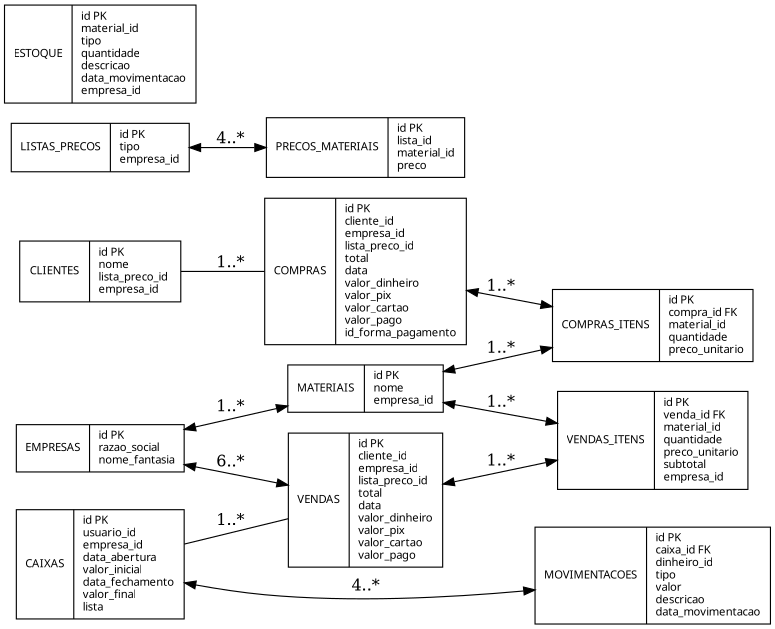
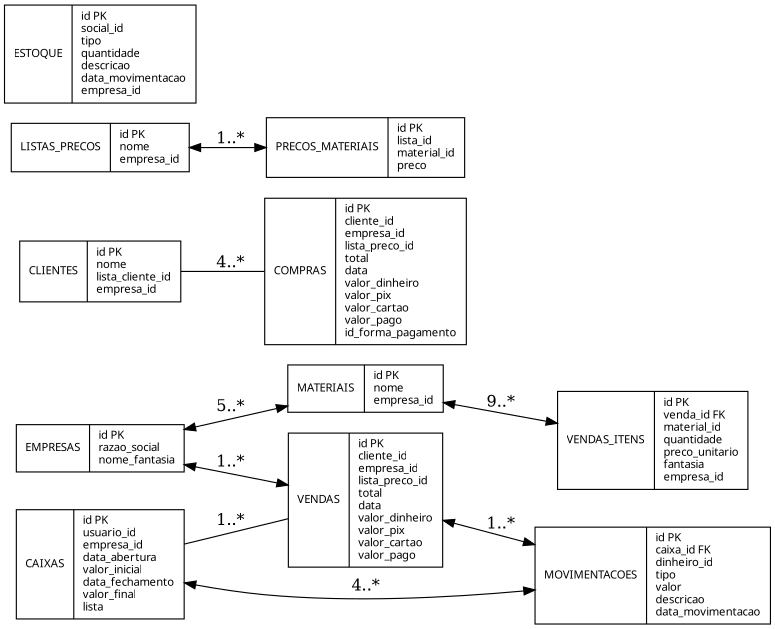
node "ESTOQUE": text "material_id" -> "social_id"
edge "LISTAS_PRECOS" -- "PRECOS_MATERIAIS": label "4..*" -> "1..*"
node "LISTAS_PRECOS": text "tipo" -> "nome"
edge "CLIENTES" -- "COMPRAS": label "1..*" -> "4..*"
node "CLIENTES": text "lista_preco_id" -> "lista_cliente_id"
node "COMPRAS_ITENS": removed
edge "MATERIAIS" -- "VENDAS_ITENS": label "1..*" -> "9..*"
edge "MATERIAIS" -- "EMPRESAS": label "1..*" -> "5..*"
edge "EMPRESAS" -- "VENDAS": label "6..*" -> "1..*"
node "VENDAS_ITENS": text "subtotal" -> "fantasia"
edge "VENDAS_ITENS" -- "VENDAS": now "MOVIMENTACOES" -- "VENDAS"
